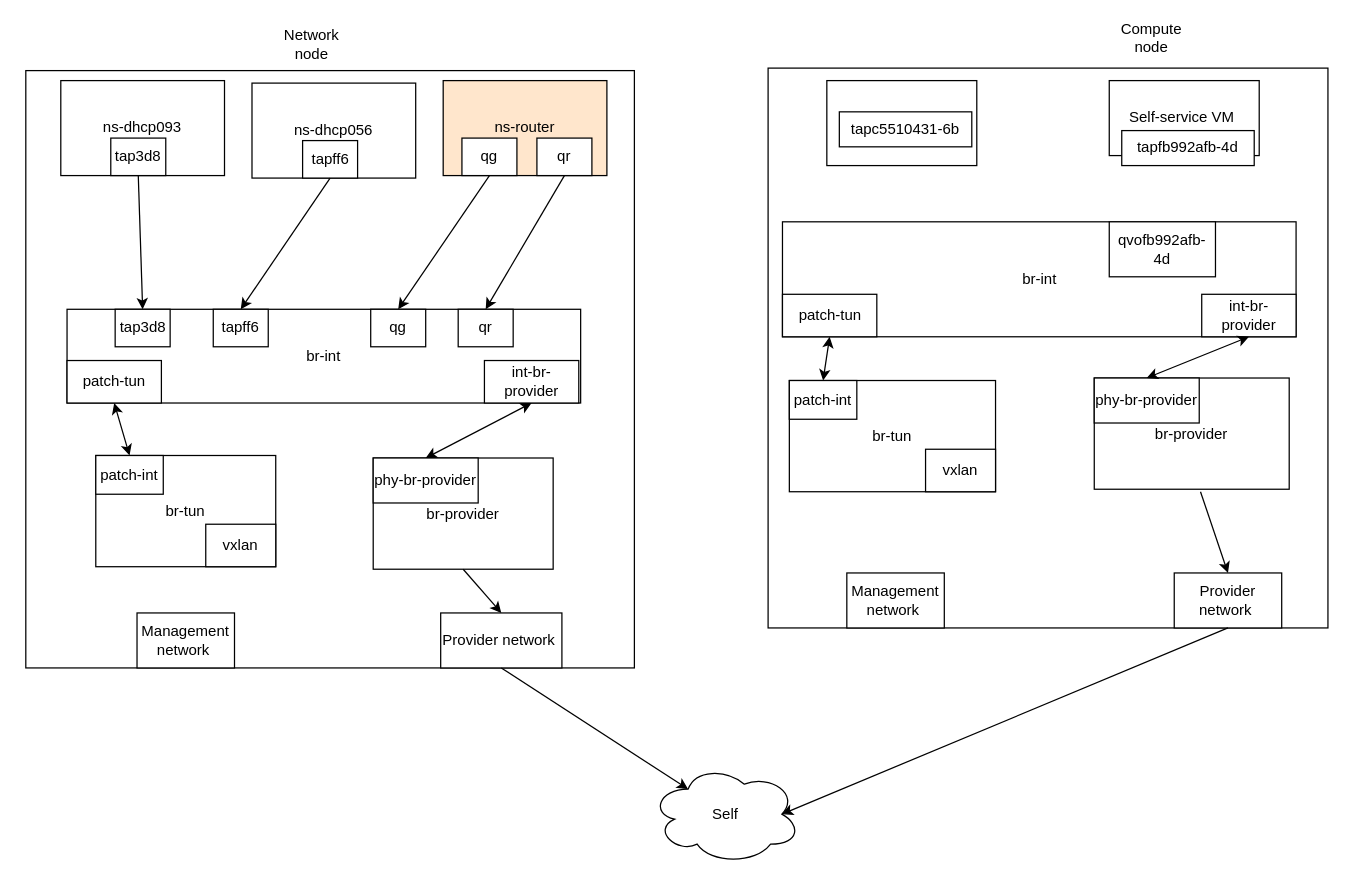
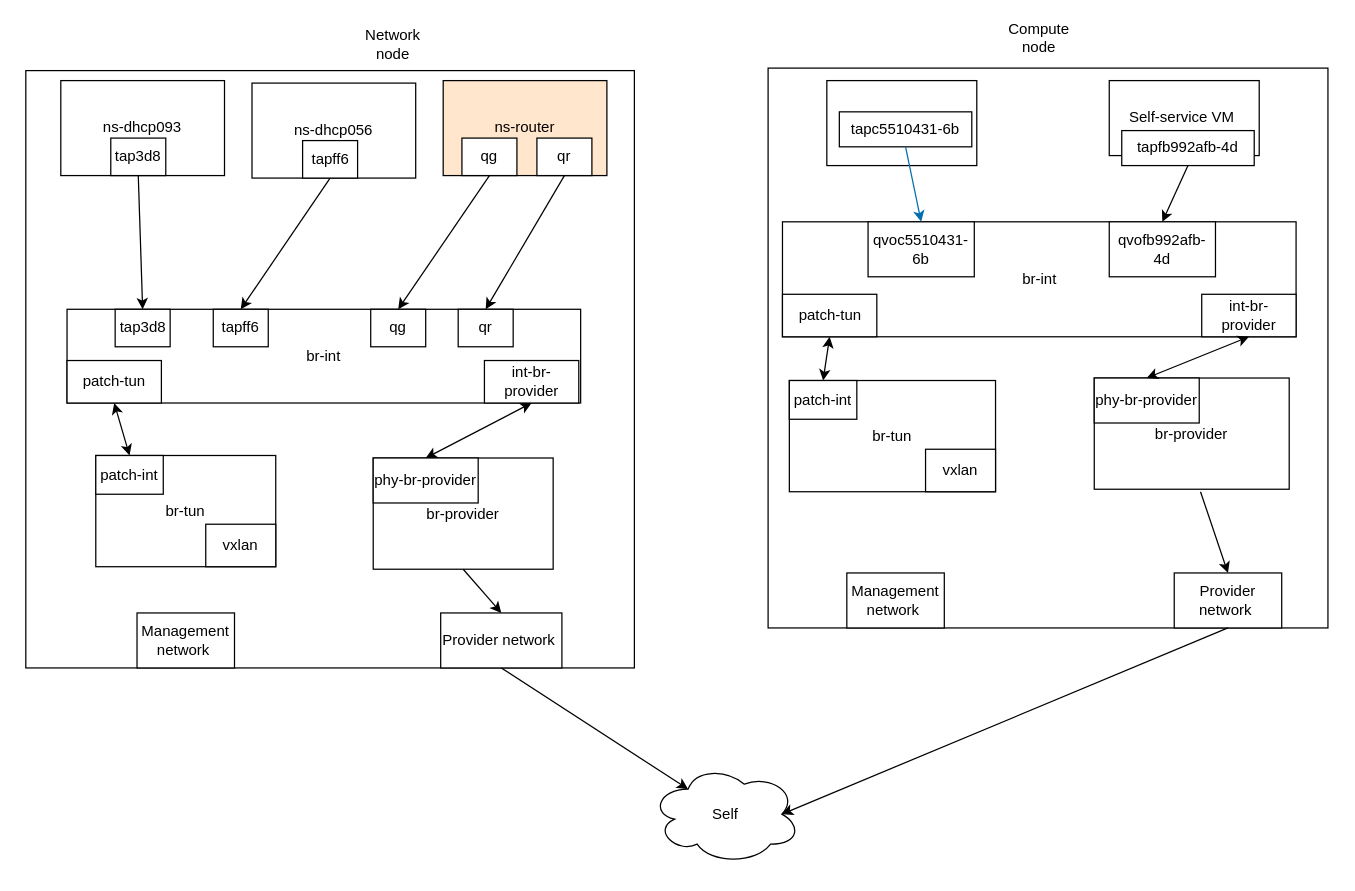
node "Compute node": moved (1152, 38) -> (1039, 38)
node "Network node": moved (312, 44) -> (393, 44)
edge "tapc5510431-6b" -> "qvoc5510431-6b": added
edge "tapfb992afb-4d" -> "qvofb992afb-4d": added
node "qvoc5510431-6b": added
